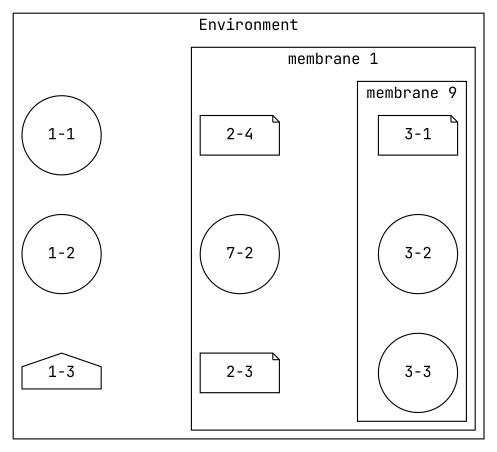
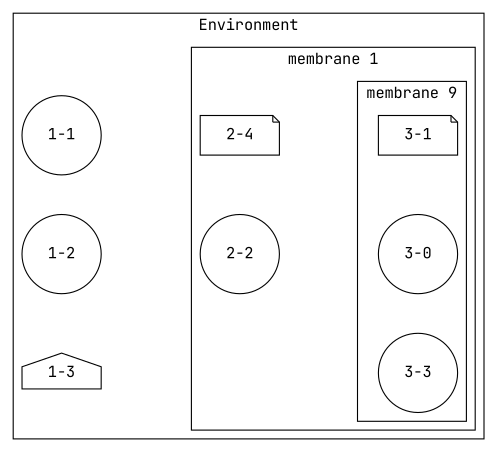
node "7-2": label "7-2" -> "2-2"
node "3-2": label "3-2" -> "3-0"
node "2-3": removed
